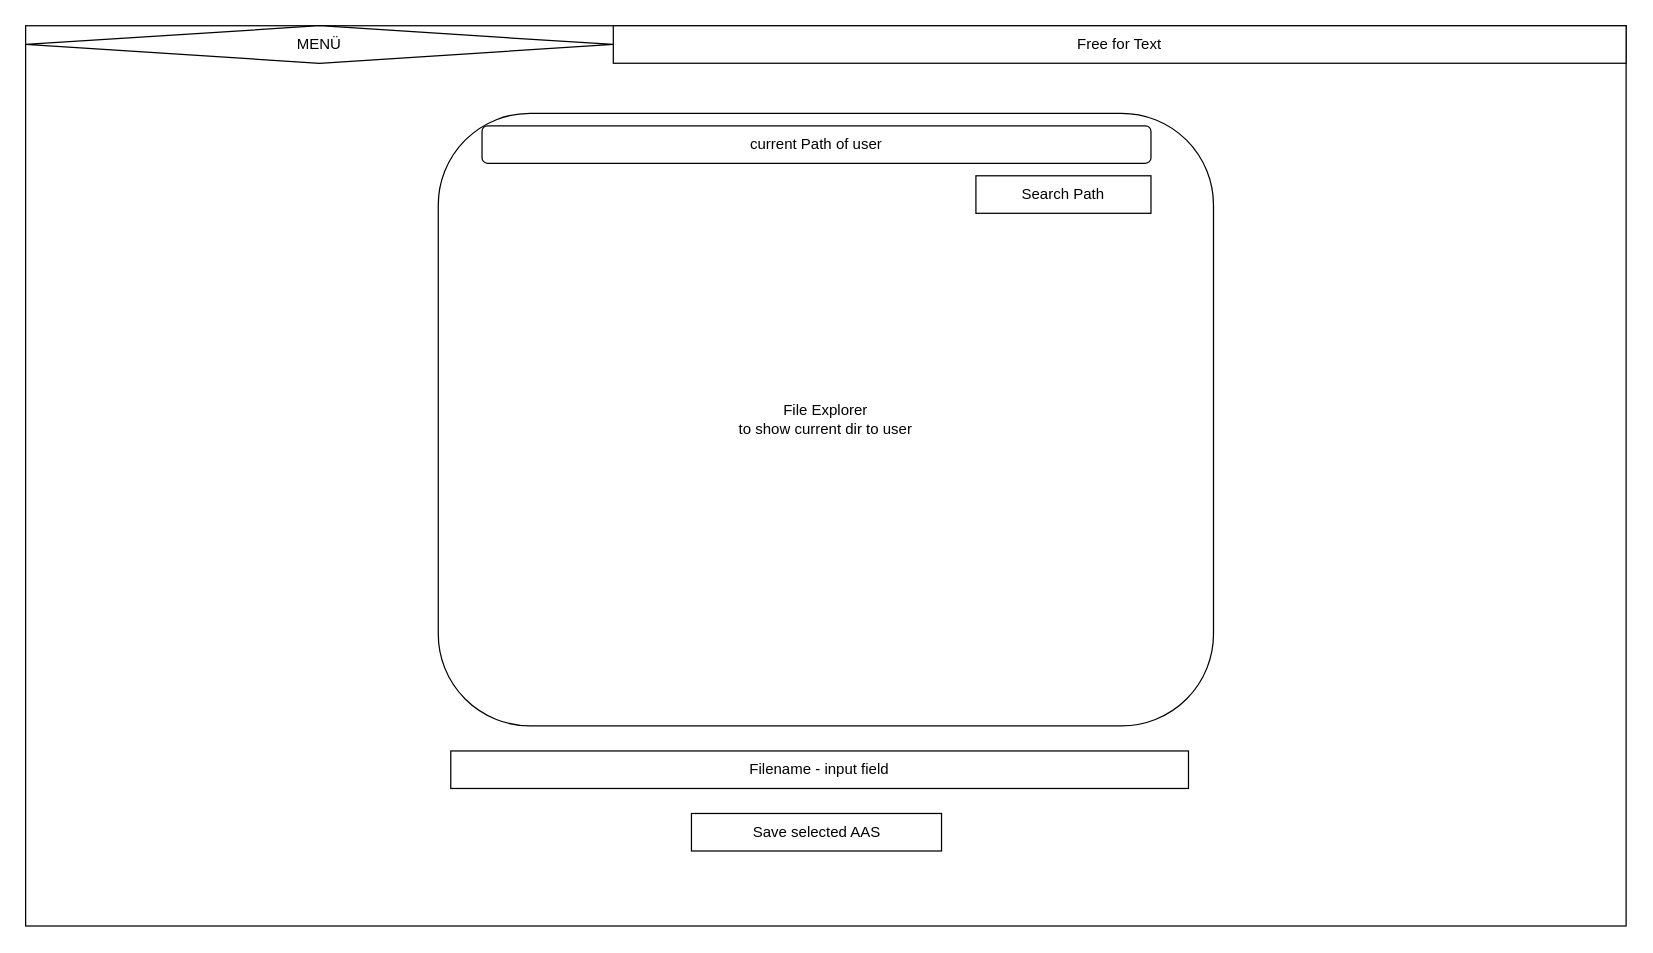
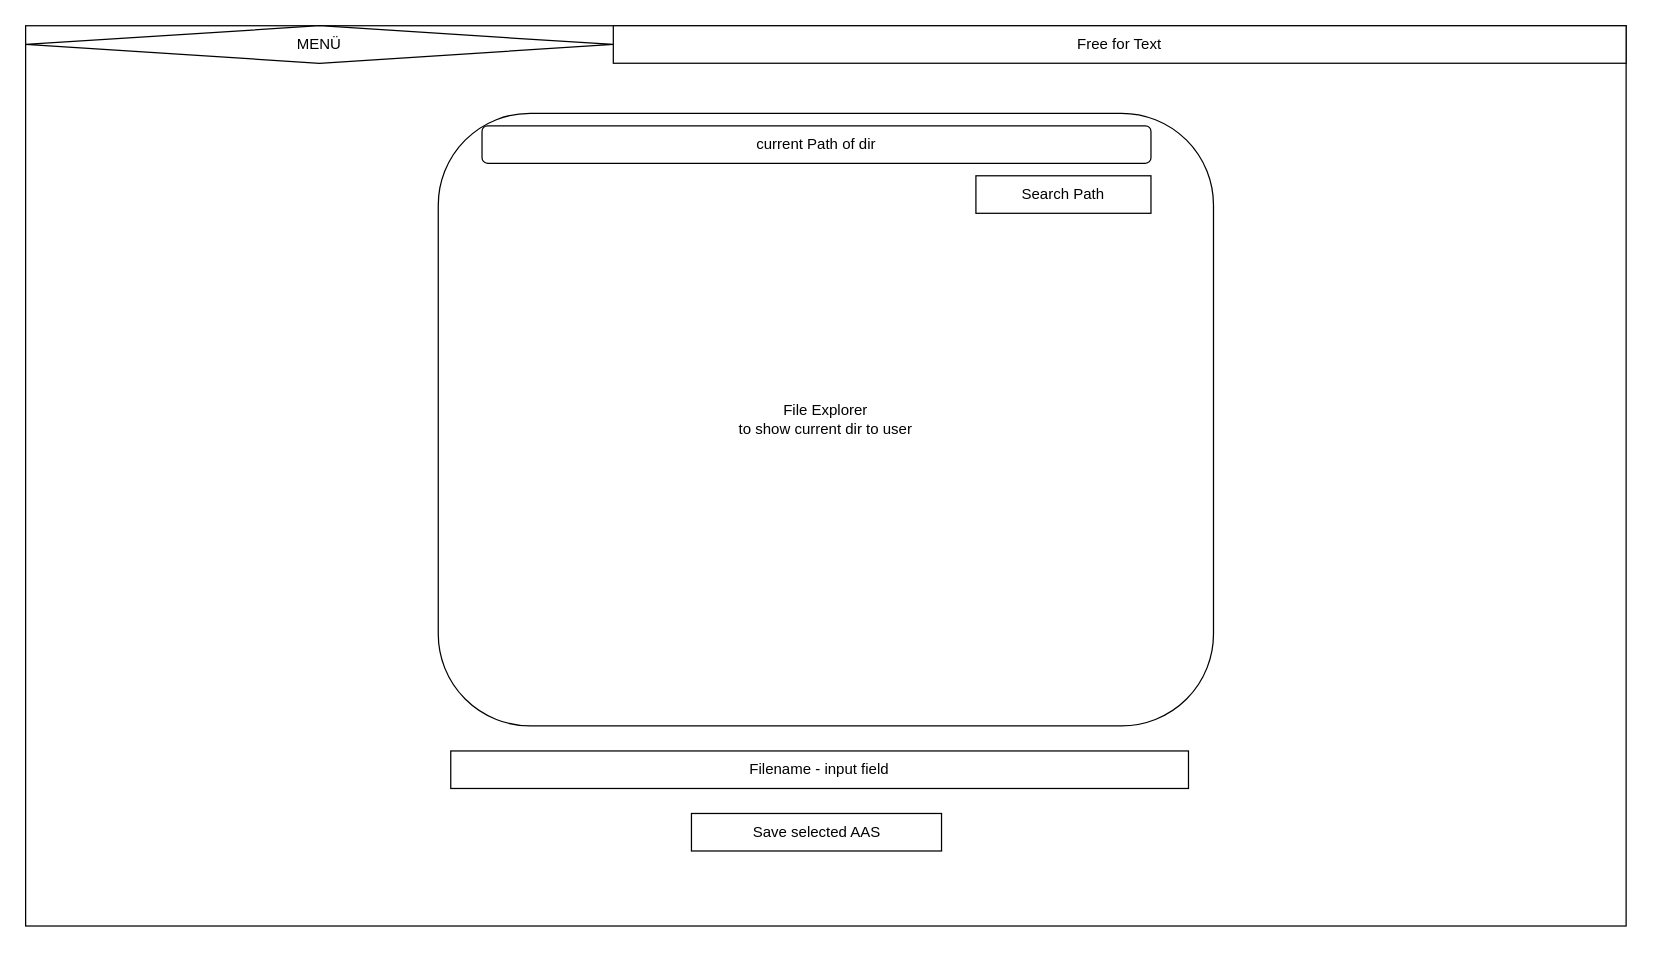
node "current Path of user": label "current Path of user" -> "current Path of dir"
